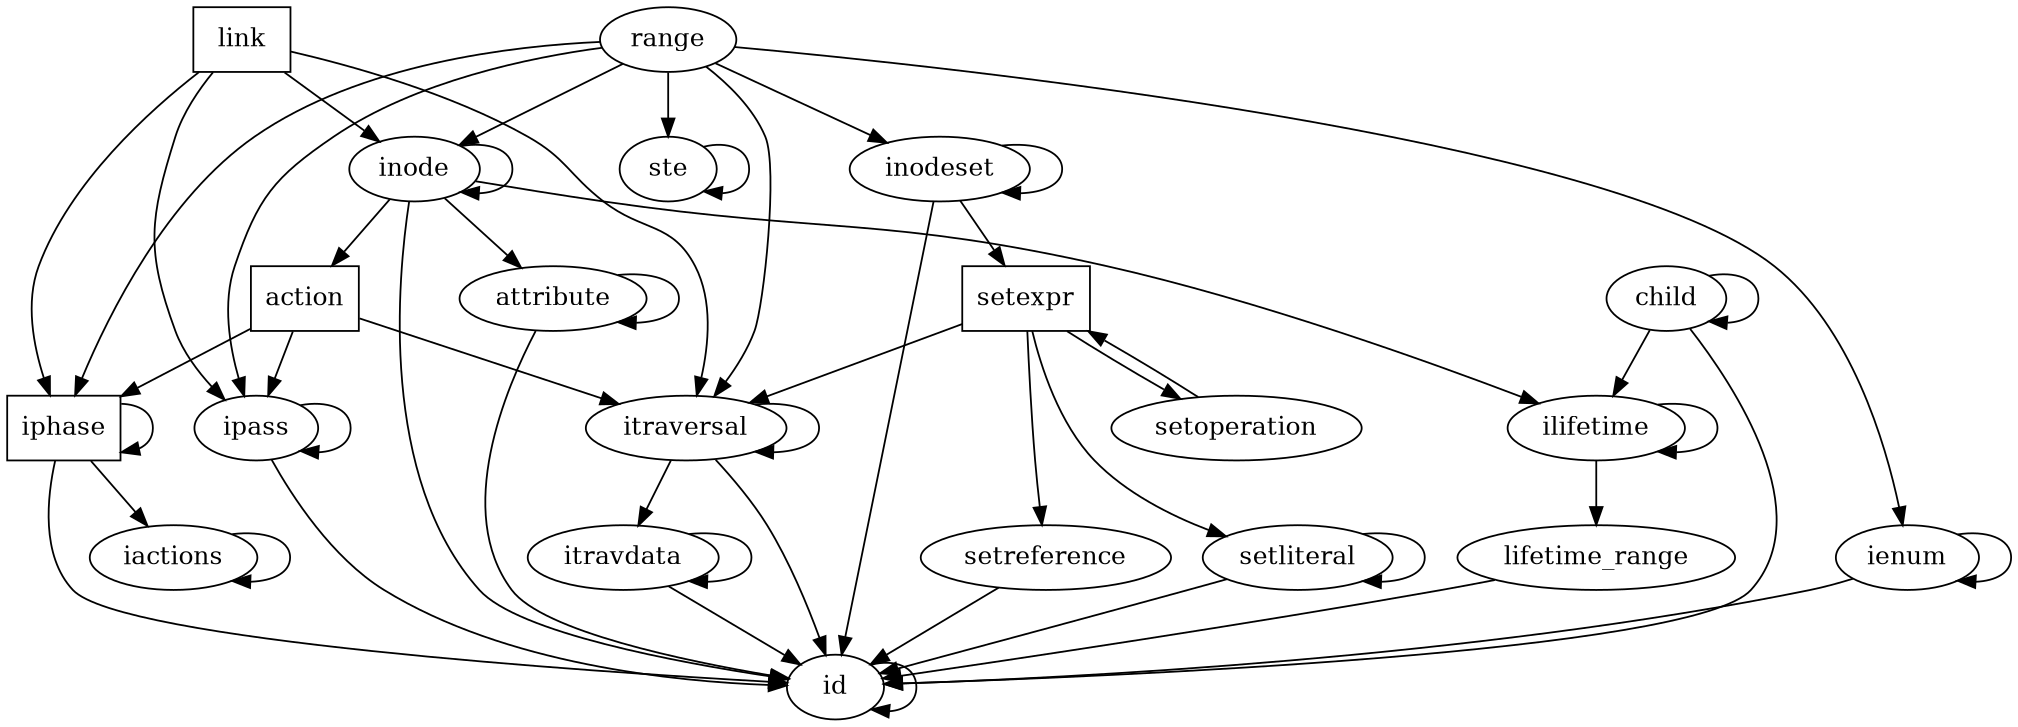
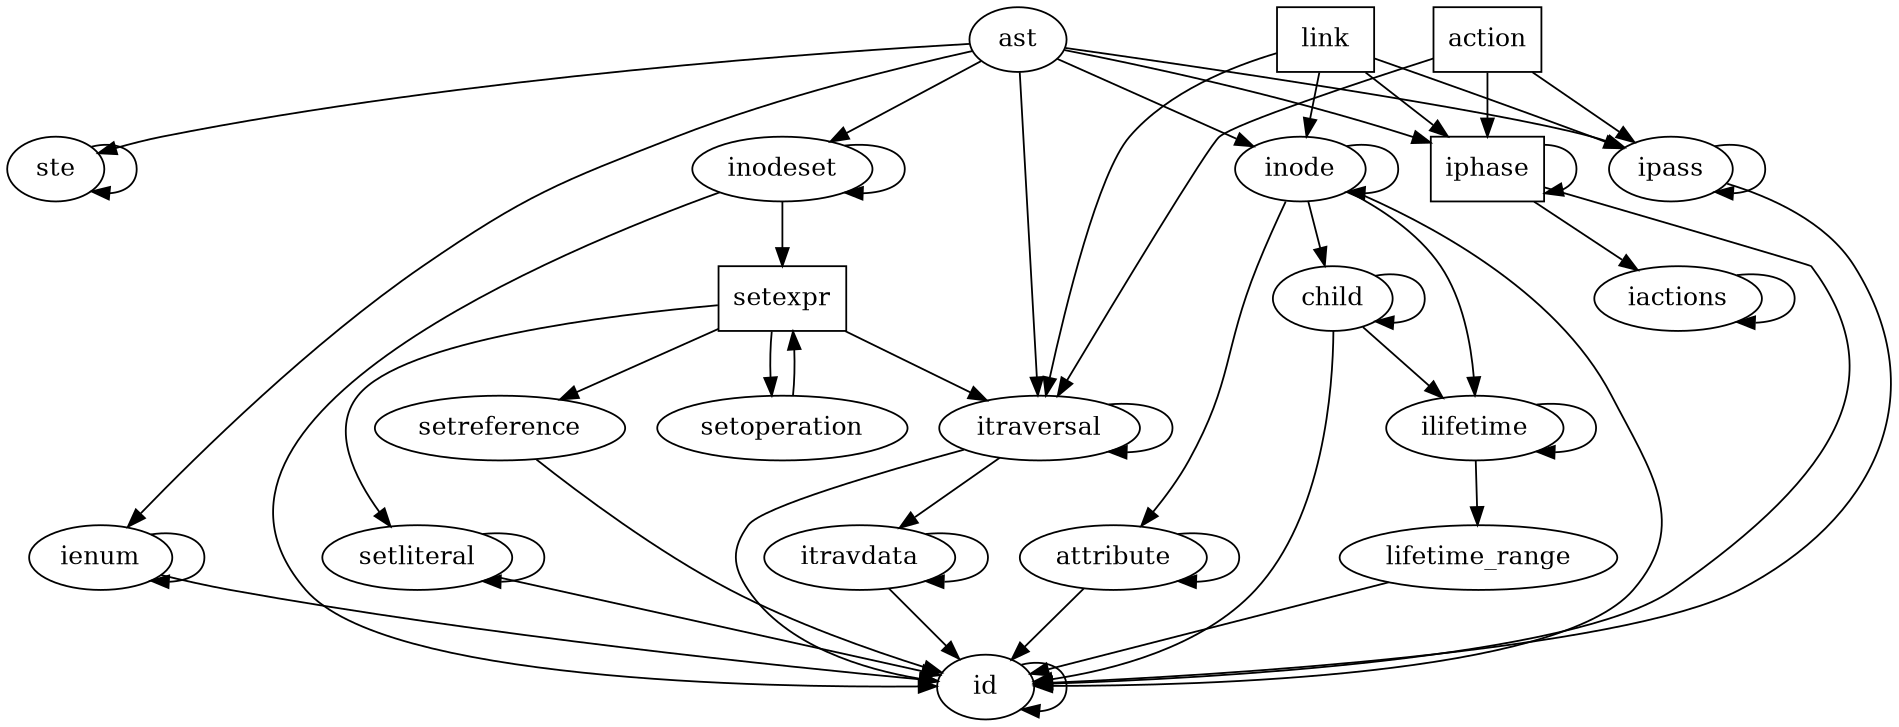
node "range": label "range" -> "ast"
edge "inode" -> "action": now "inode" -> "child"
